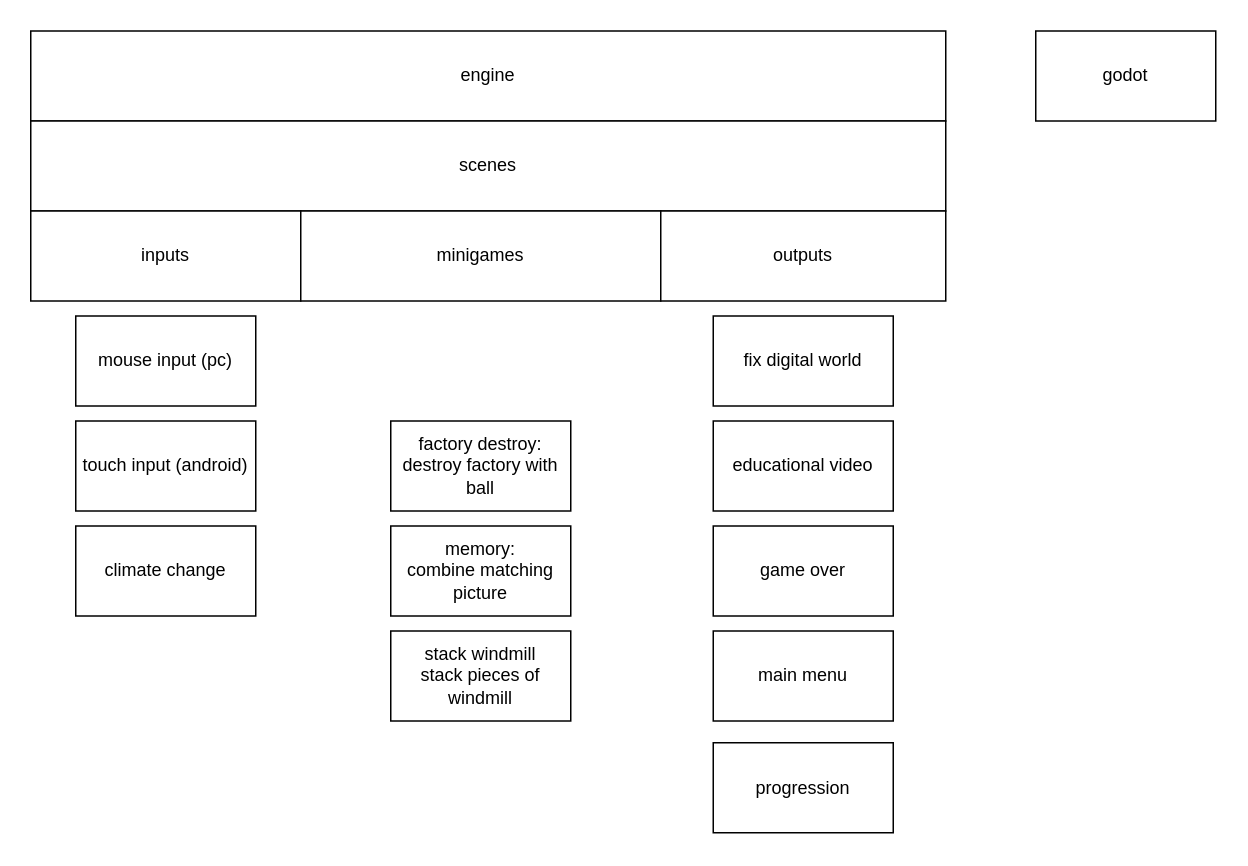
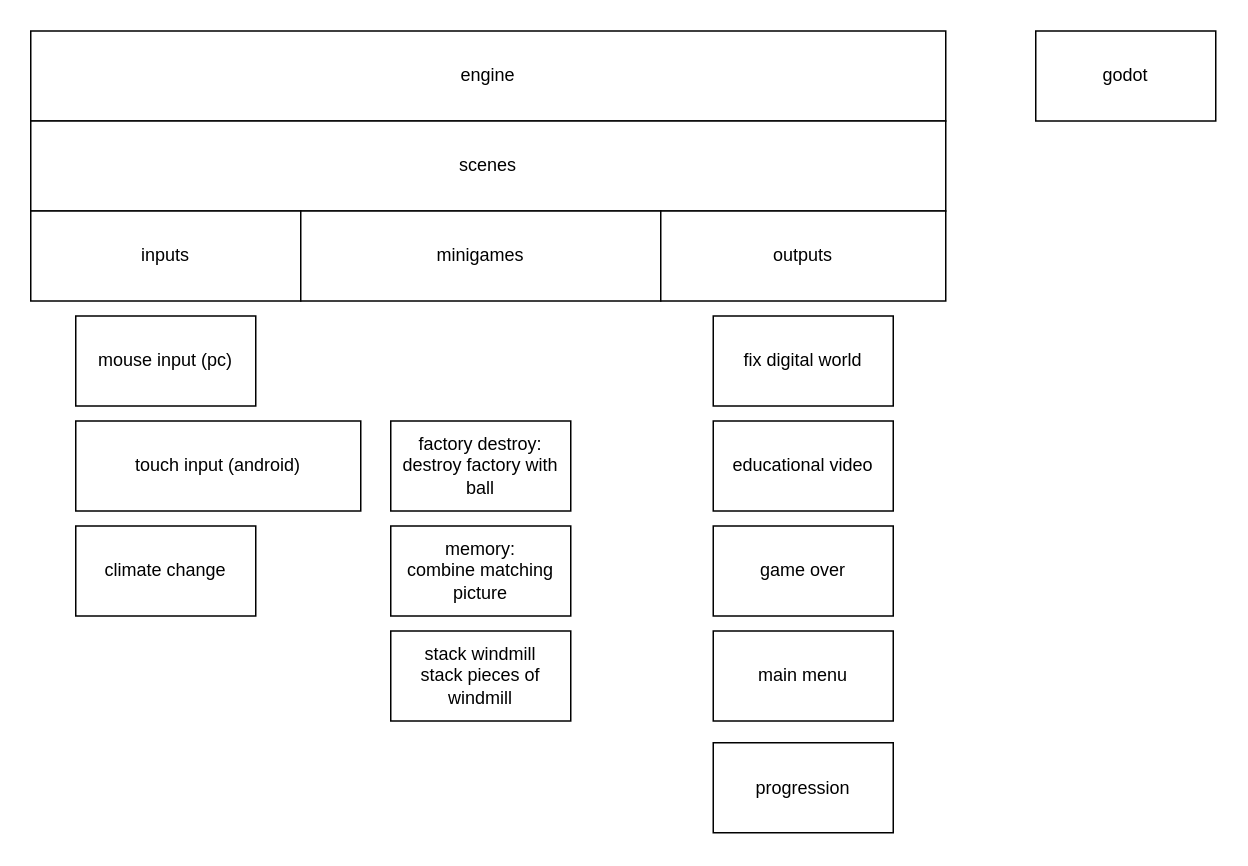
node "touch input (android)": size 180x90 -> 285x90
